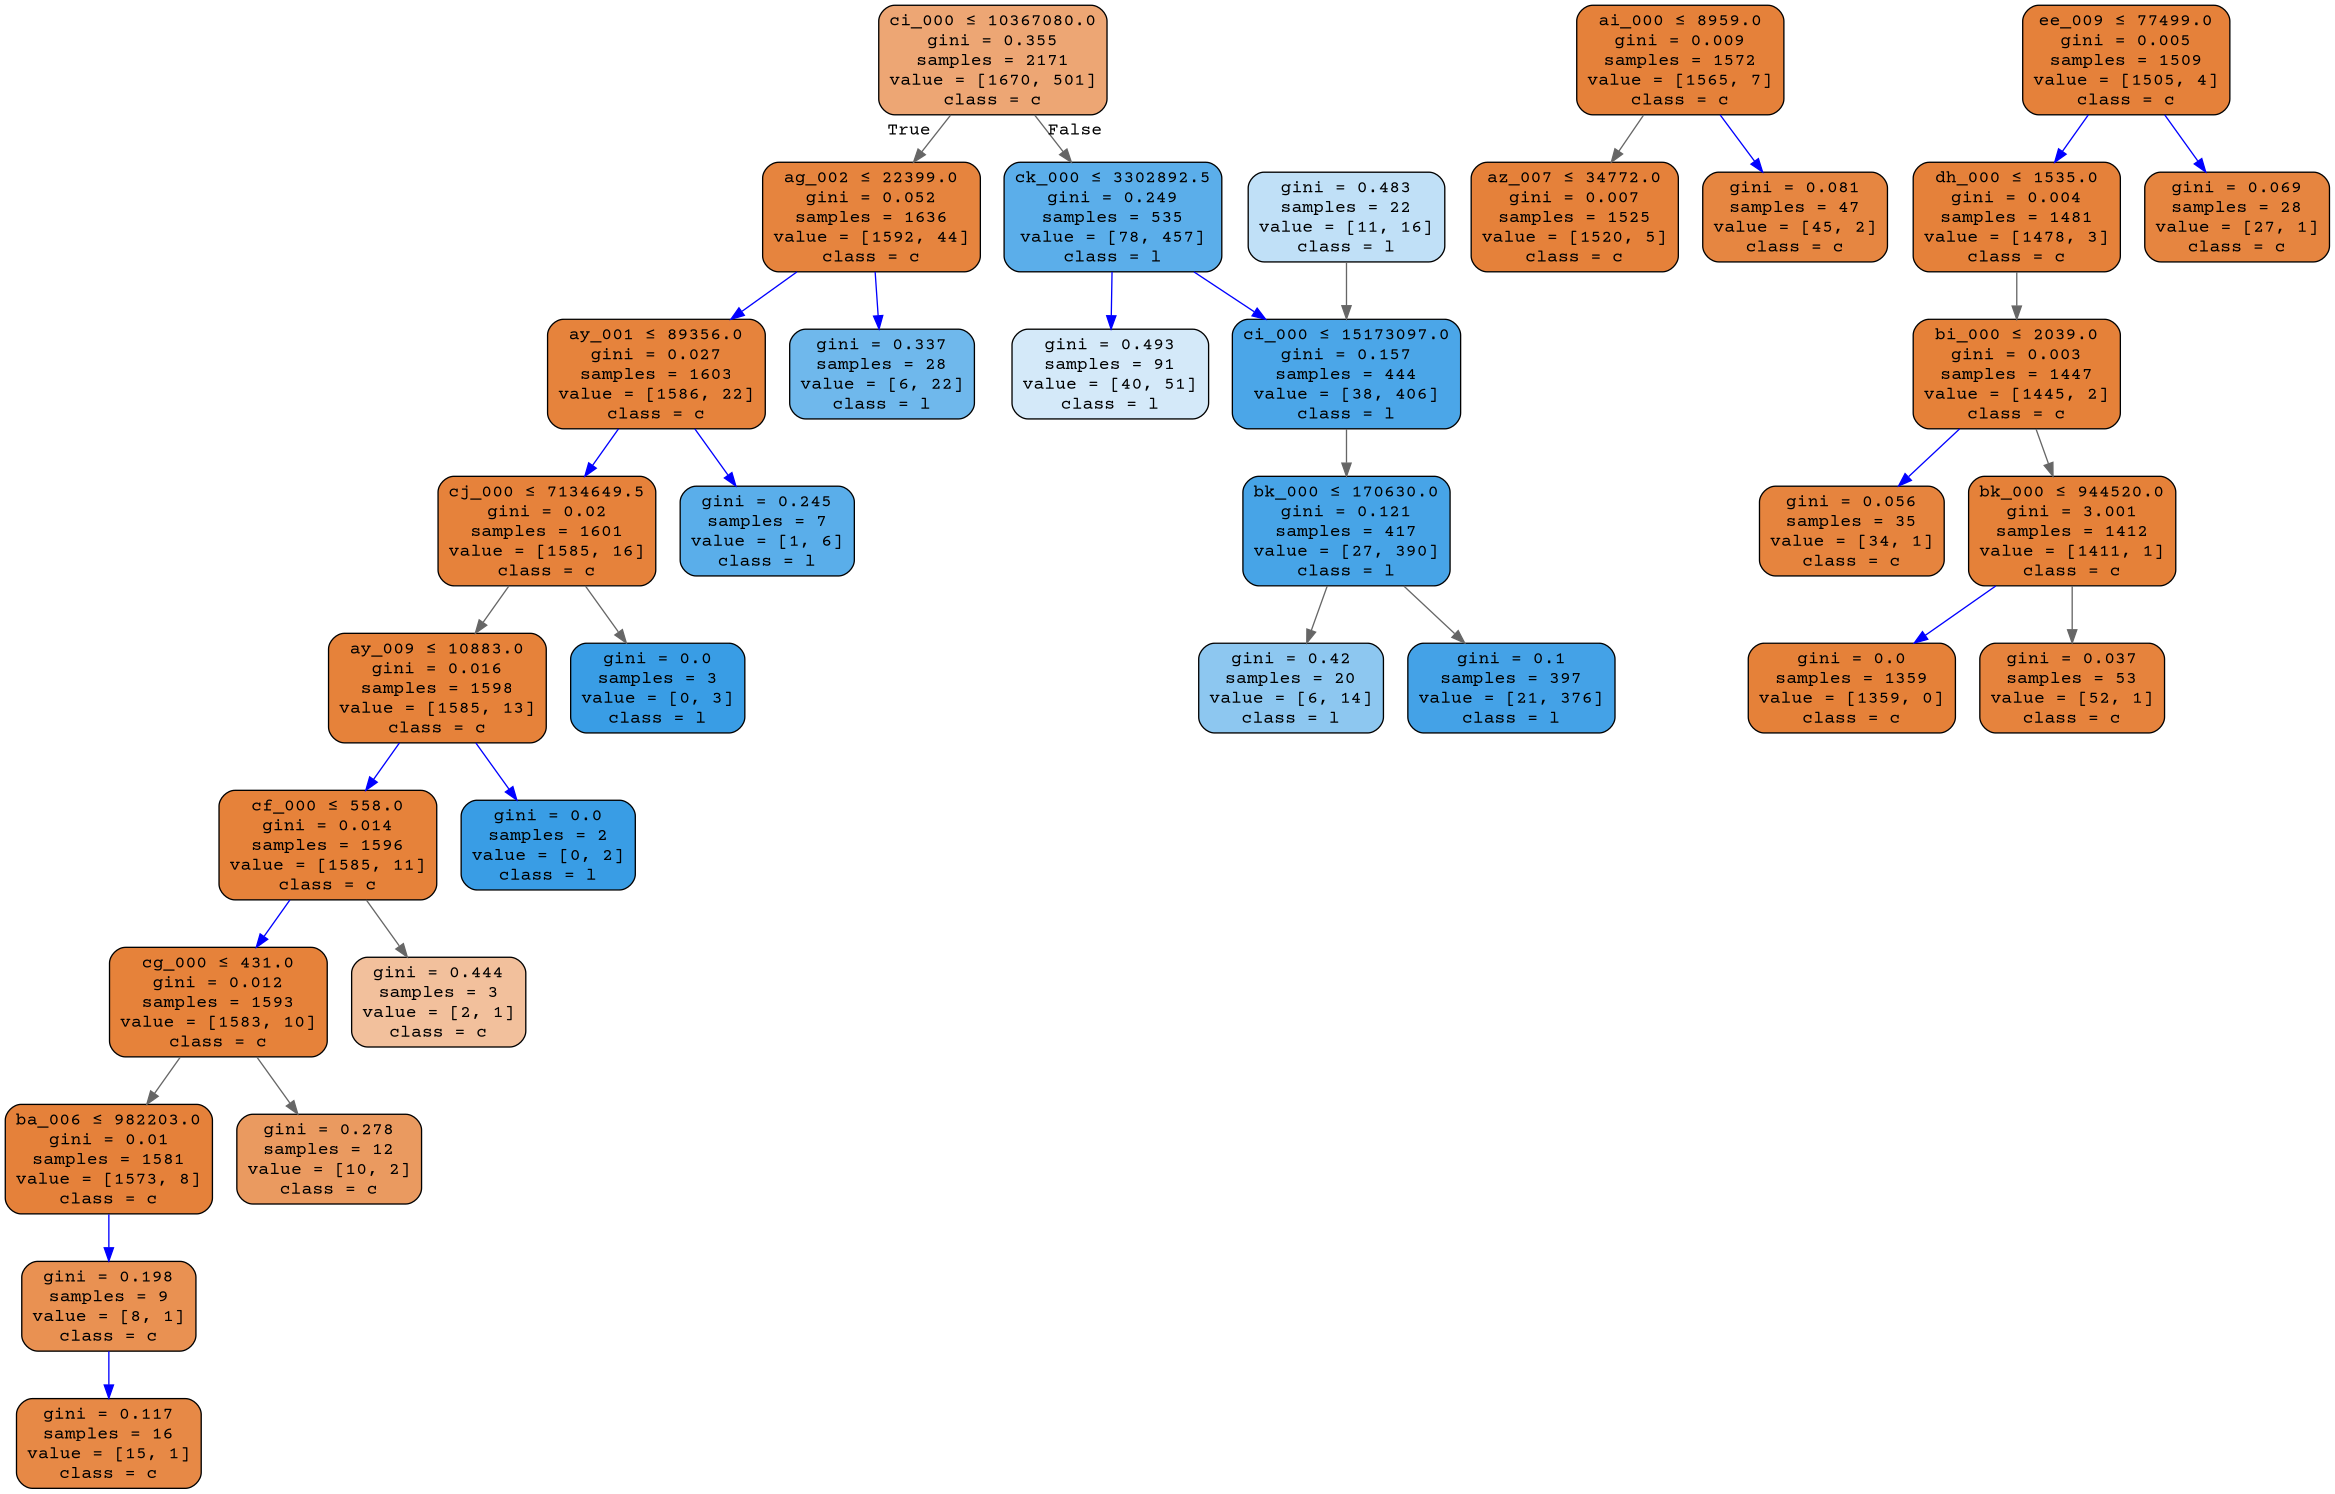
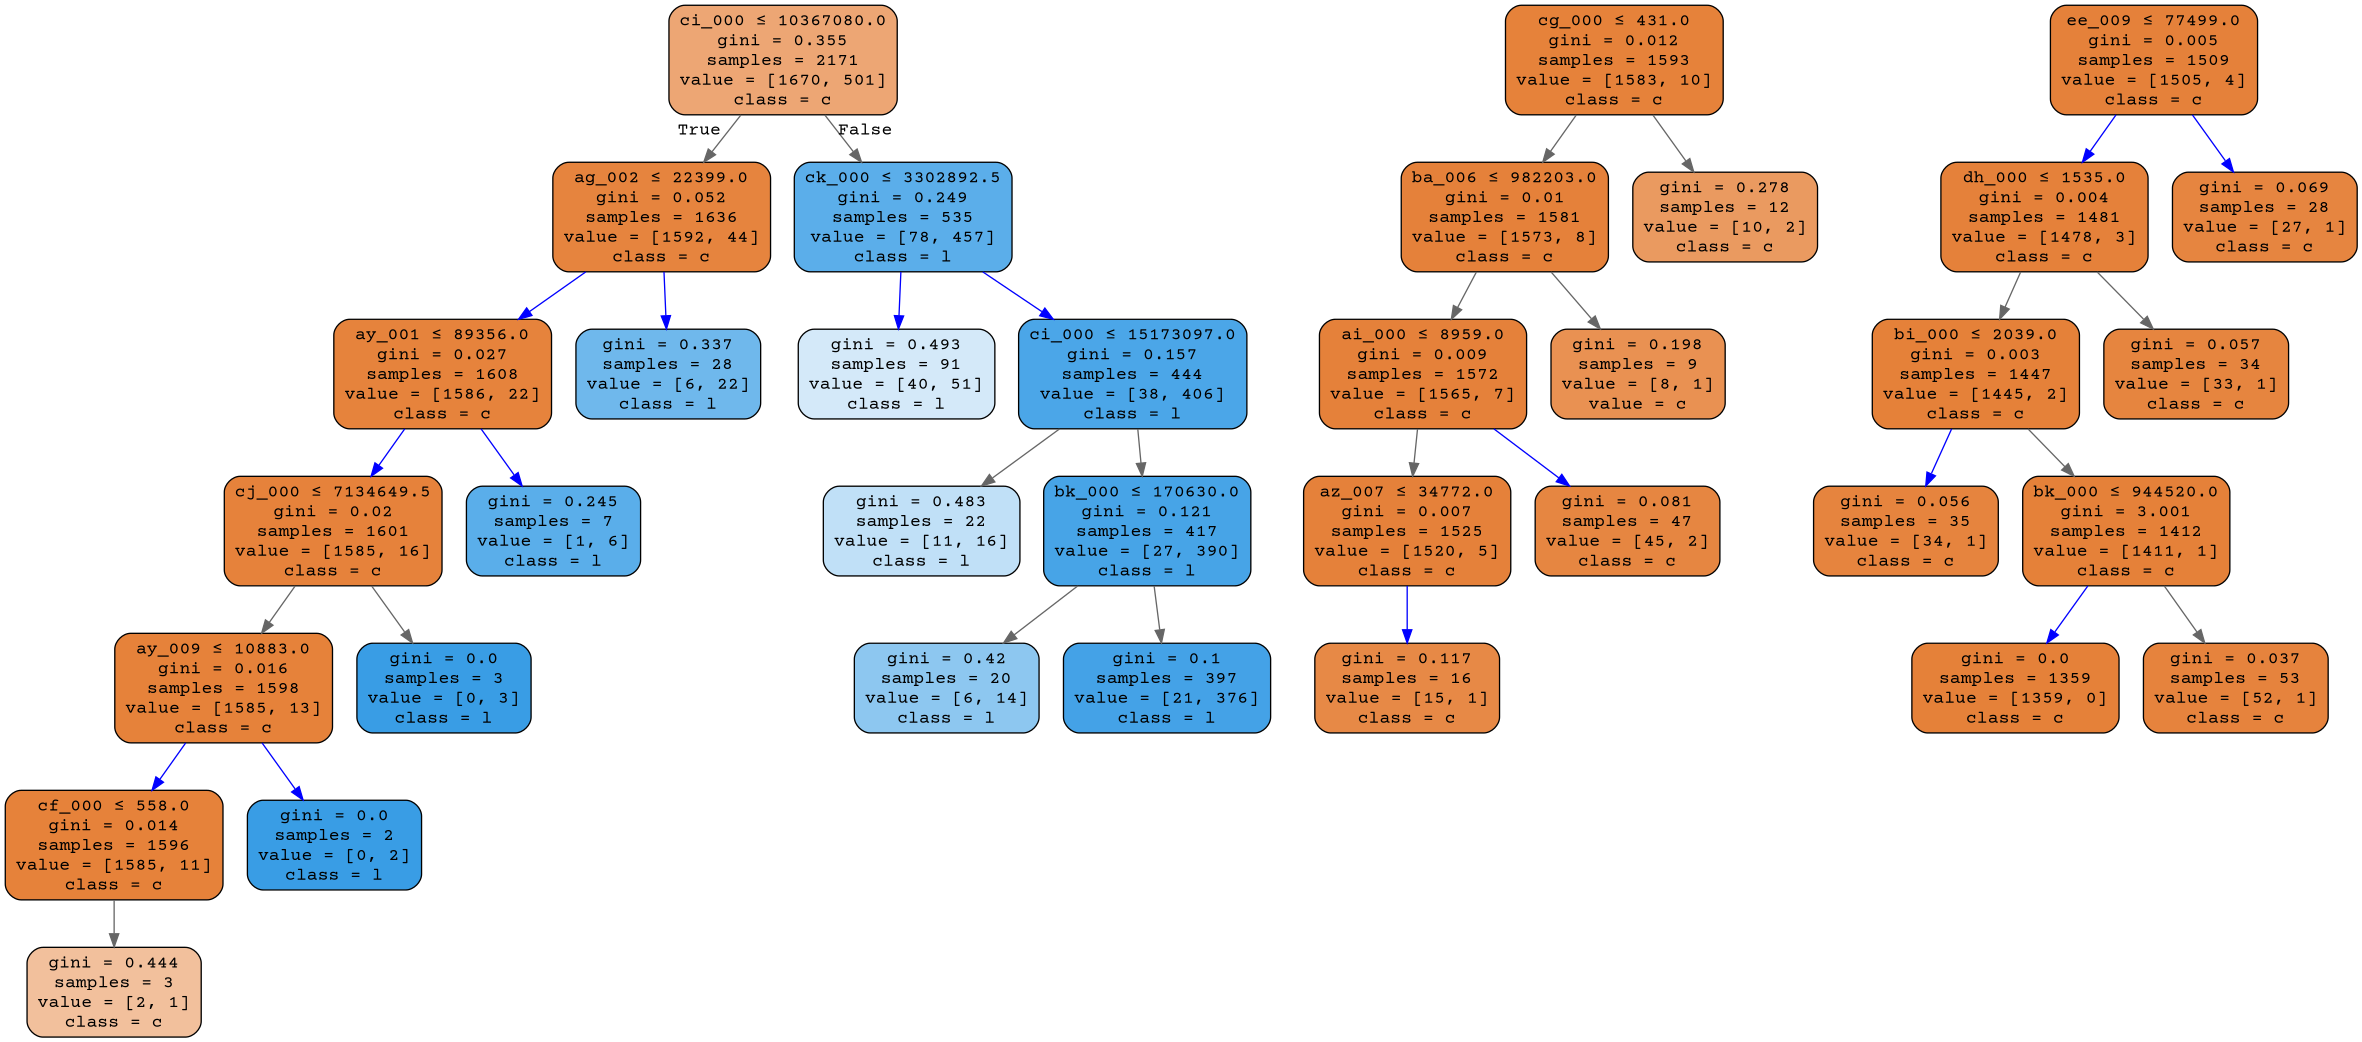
edge "gini = 0.483" -> "ci_000 ≤ 15173097.0": reversed
edge "ba_006 ≤ 982203.0" -> "ai_000 ≤ 8959.0": added
node "ay_001 ≤ 89356.0": text "samples = 1603" -> "samples = 1608"
node "gini = 0.057": added
edge "cf_000 ≤ 558.0" -> "cg_000 ≤ 431.0": removed
edge "ba_006 ≤ 982203.0" -> "gini = 0.198": color blue -> gray40
node "gini = 0.198": text "class = c" -> "value = c"
edge "gini = 0.198" -> "gini = 0.117": now "az_007 ≤ 34772.0" -> "gini = 0.117"
